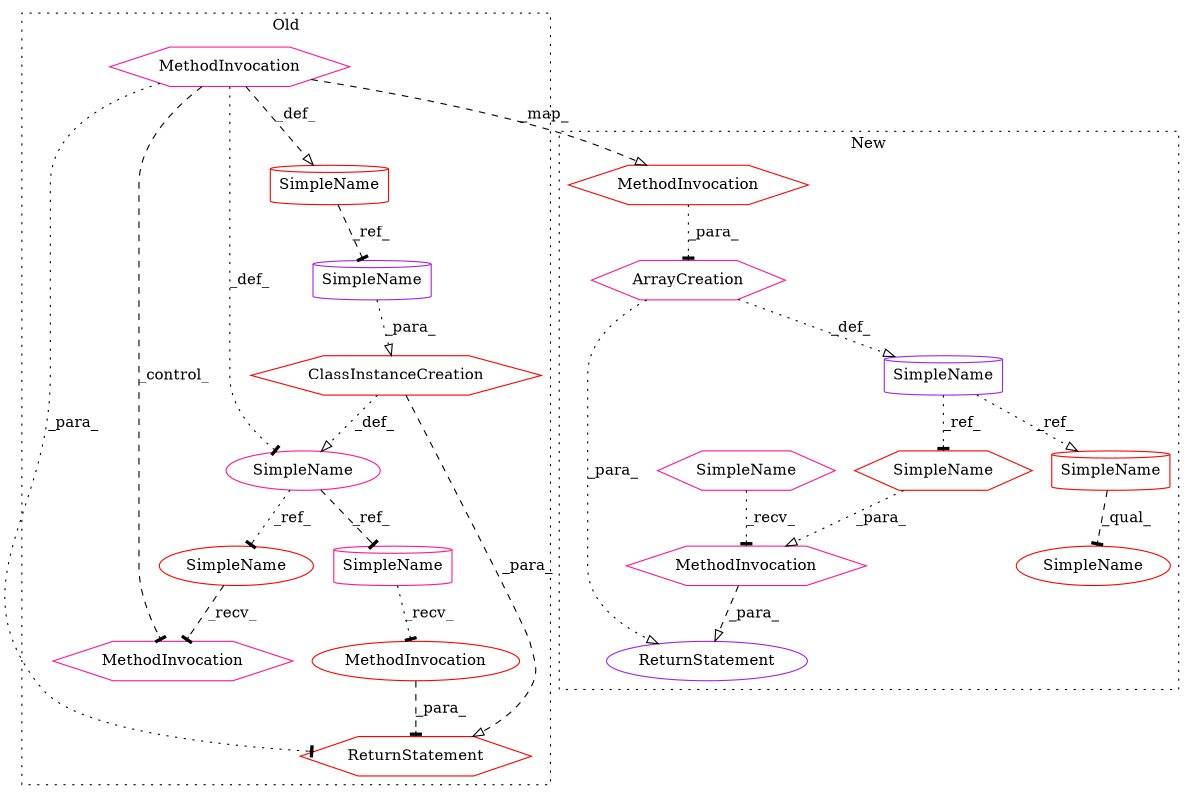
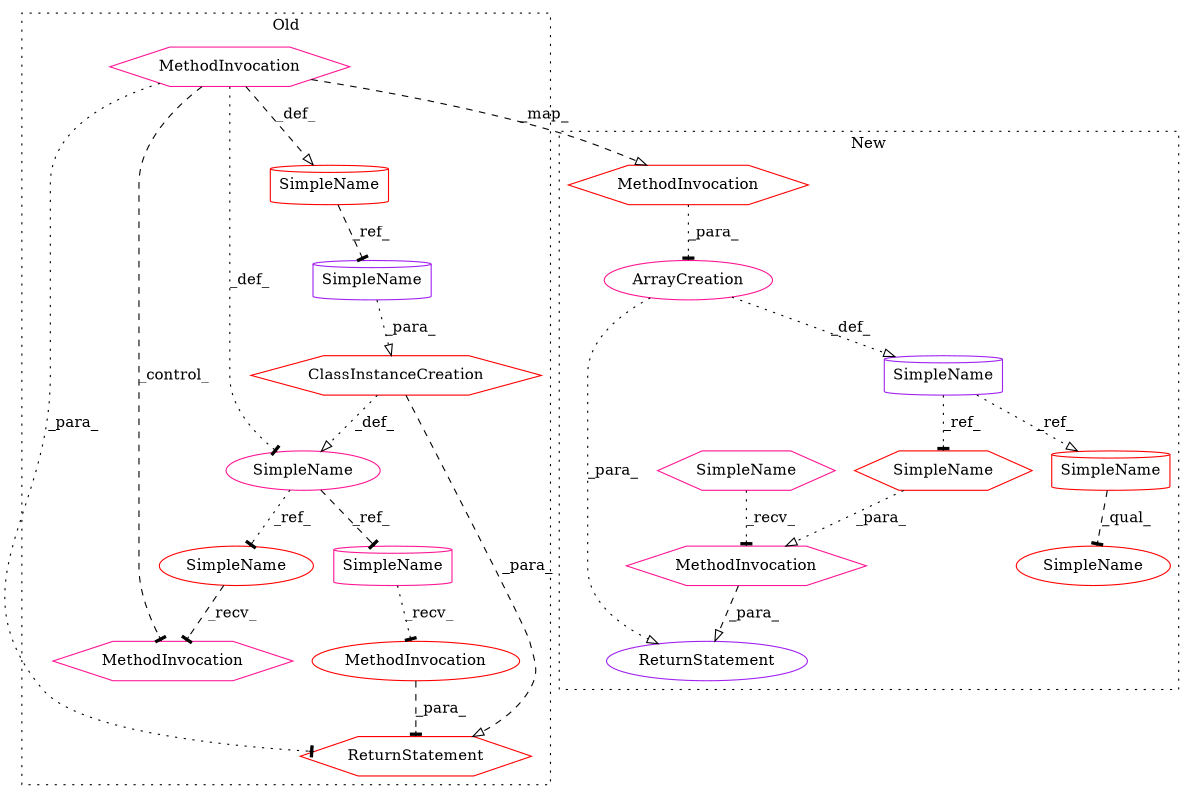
node "ArrayCreation": shape hexagon -> ellipse
